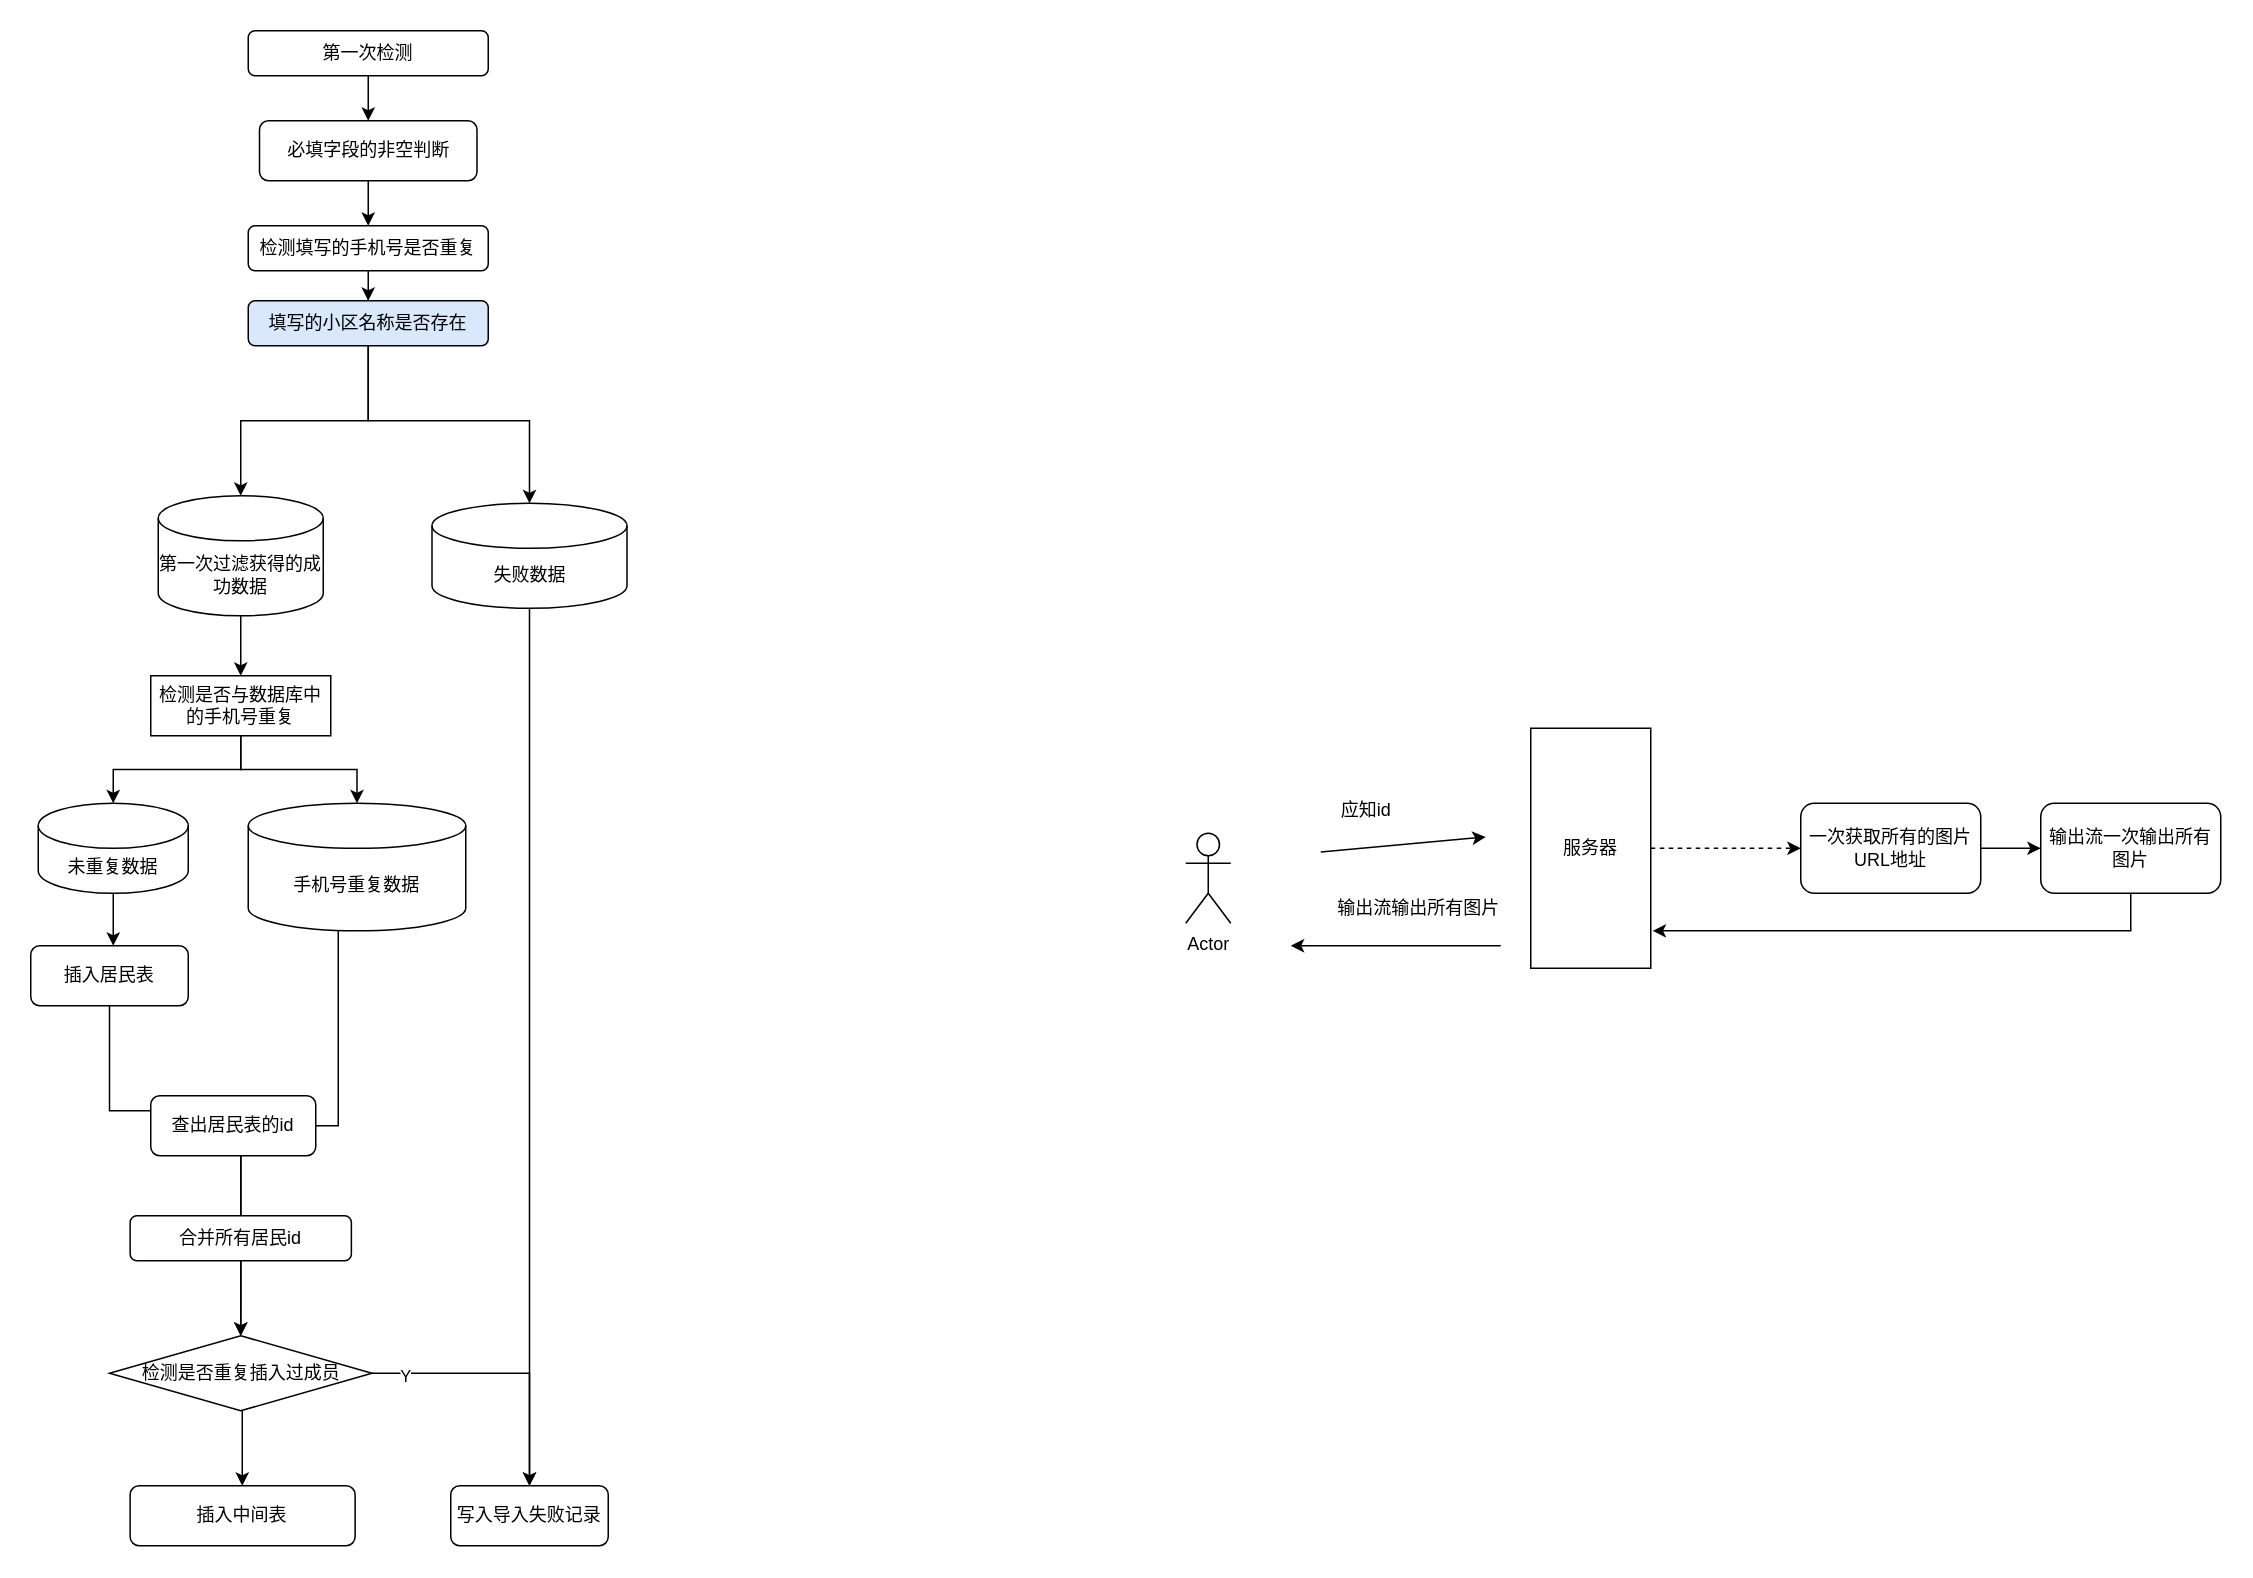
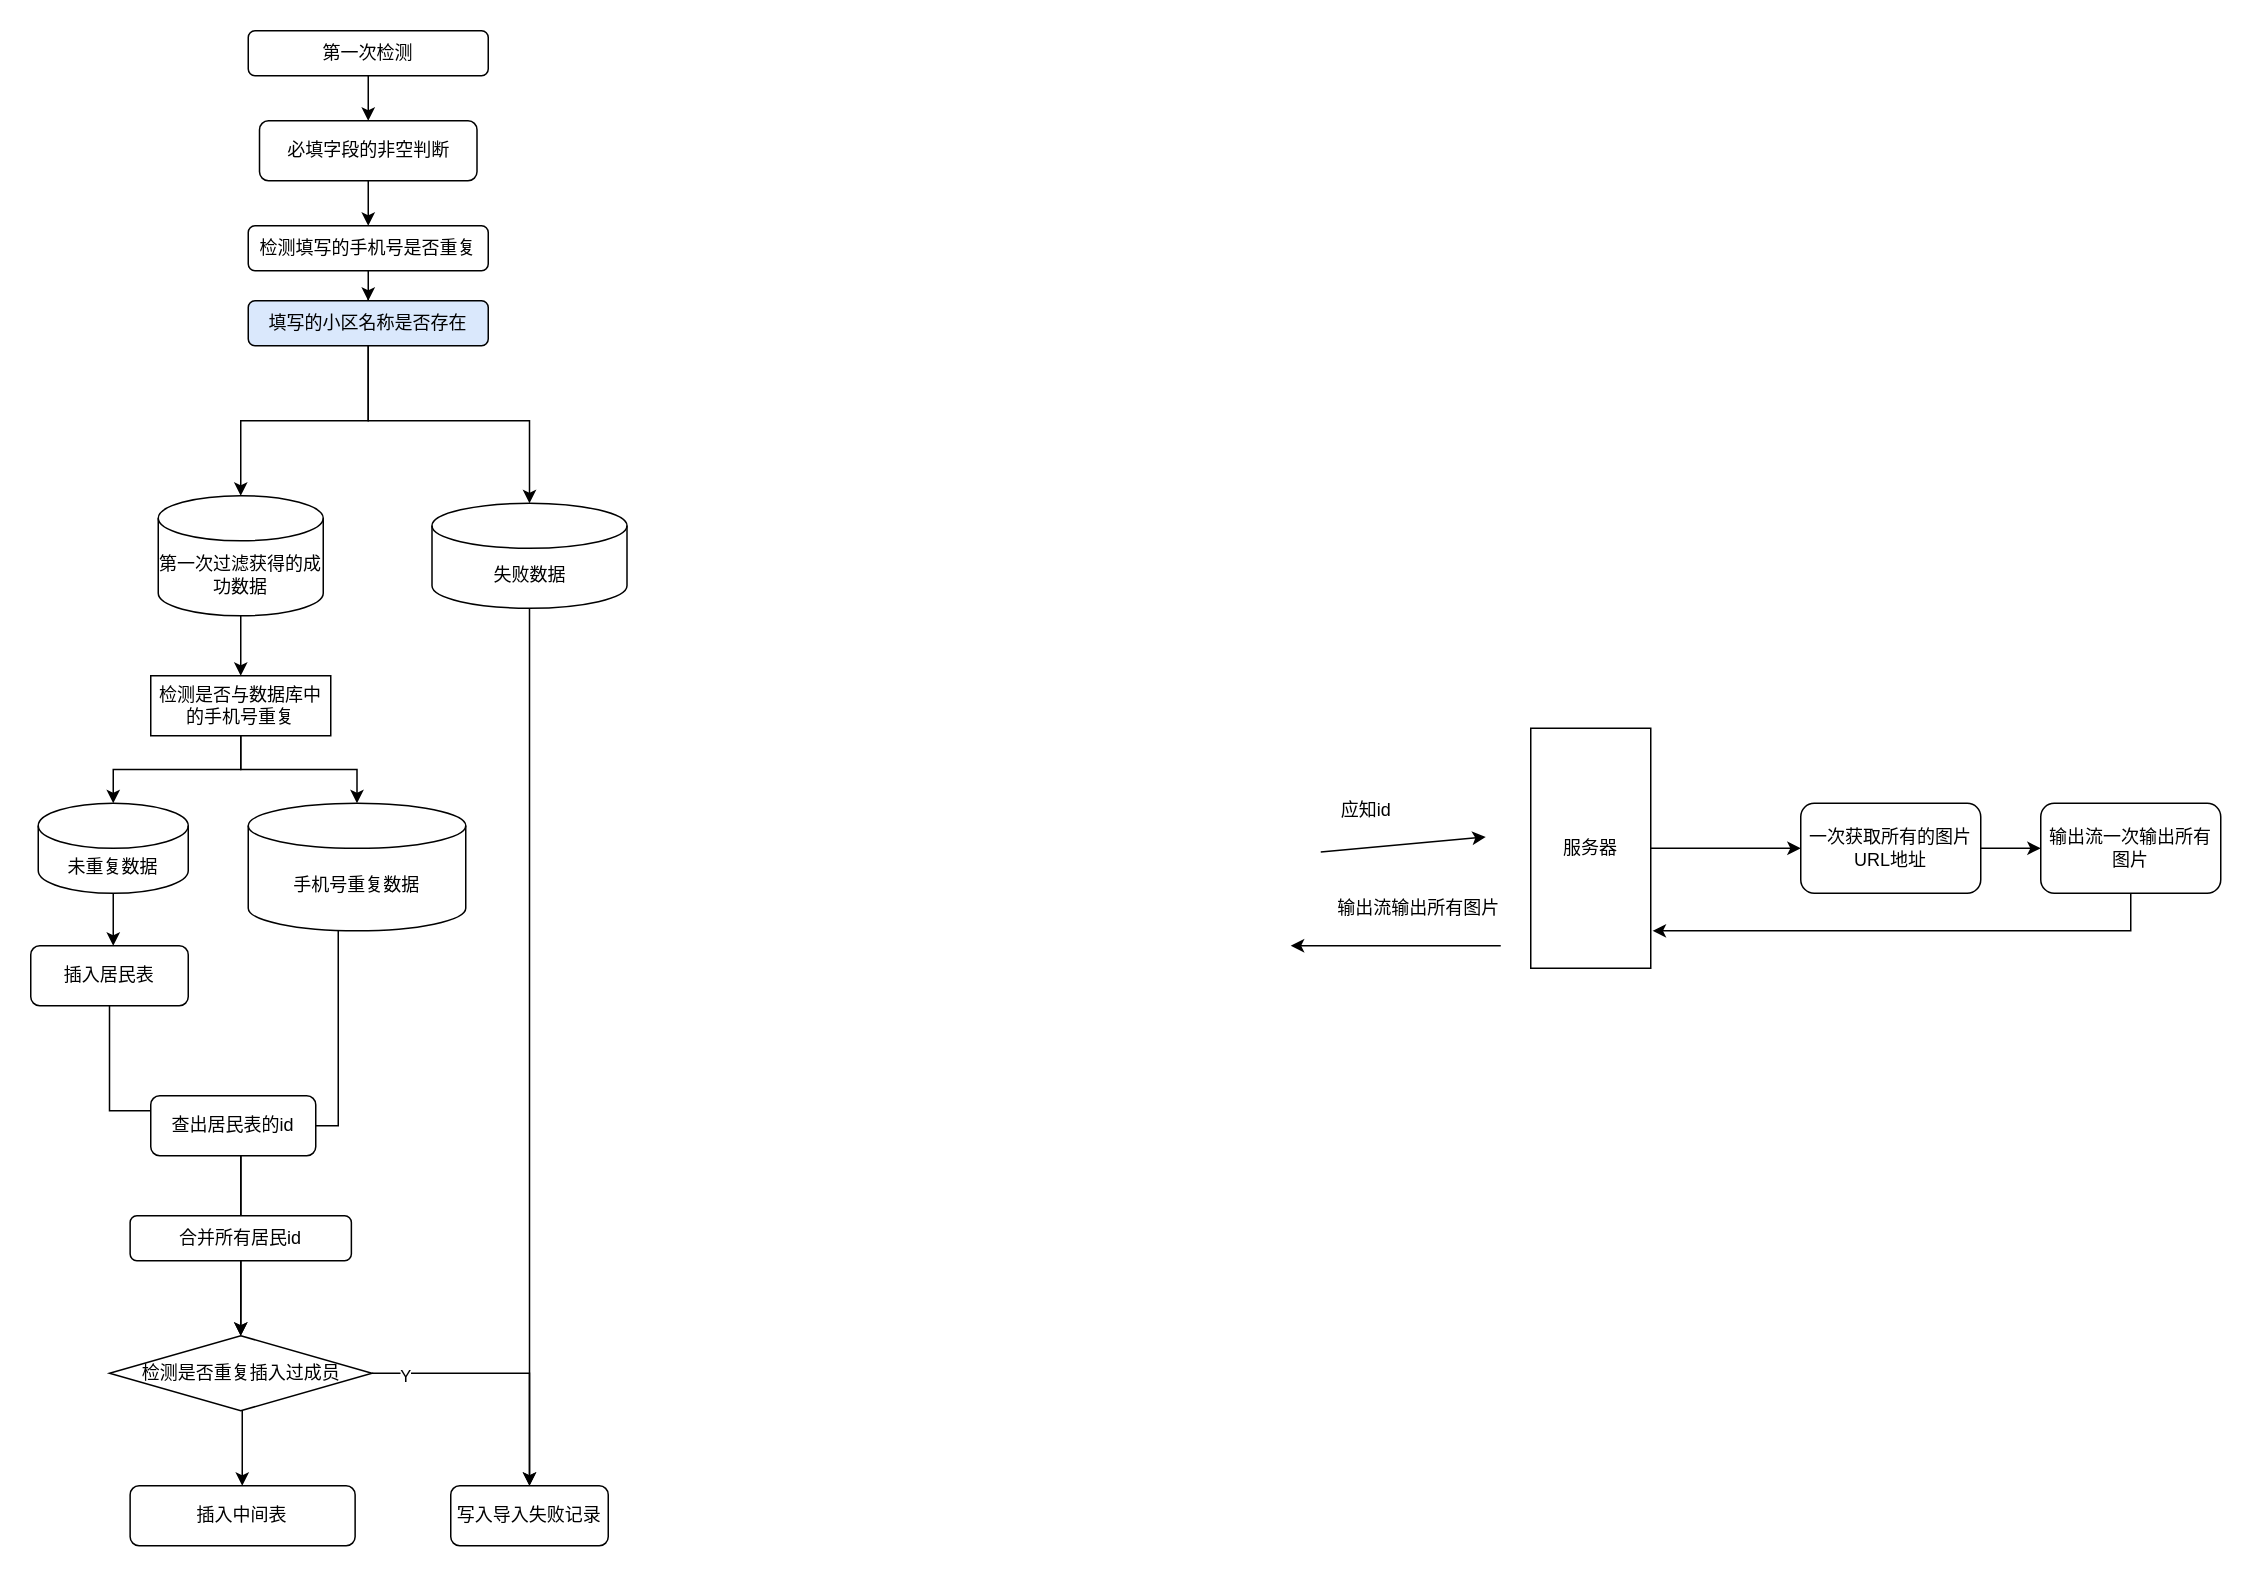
edge "服务器" -> "一次获取所有的图片URL地址": style dashed -> solid
node "Actor": removed
